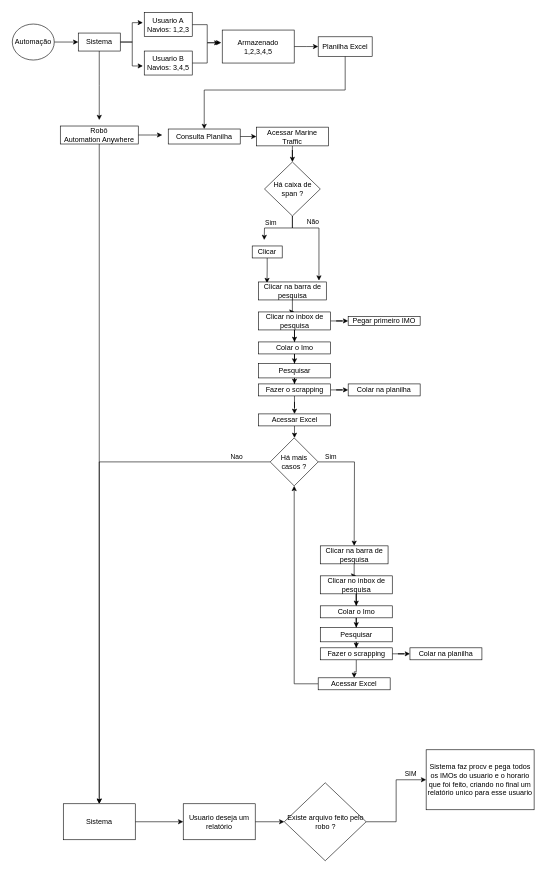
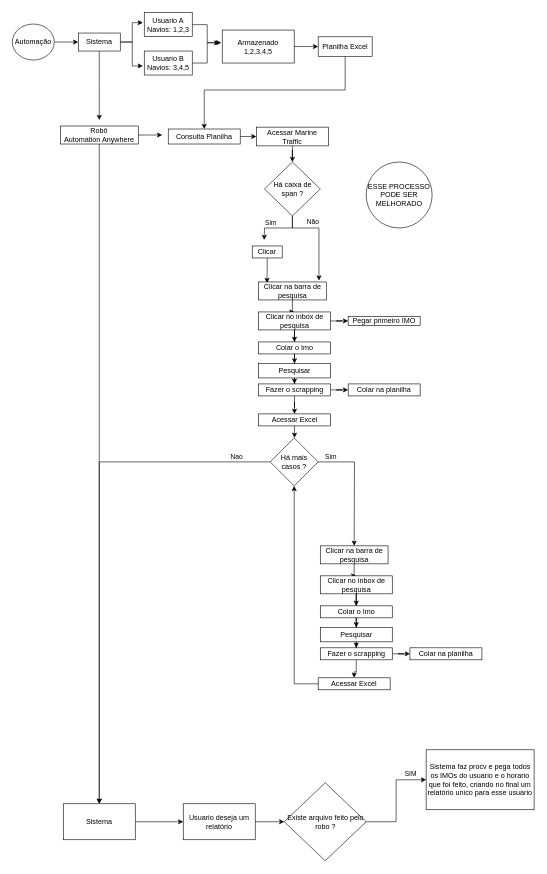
node "ESSE PROCESSO PODE SER MELHORADO": added
